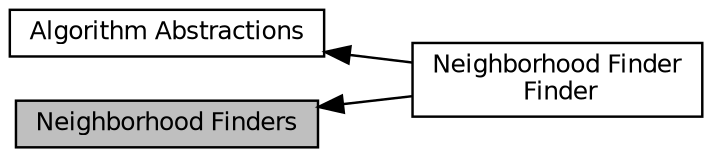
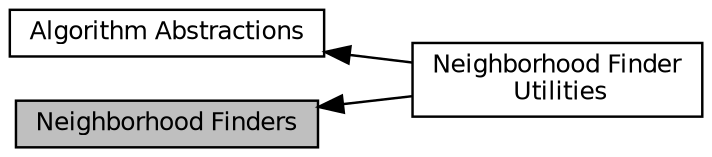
node "Neighborhood Finder Finder": label "Neighborhood Finder Finder" -> "Neighborhood Finder Utilities"
